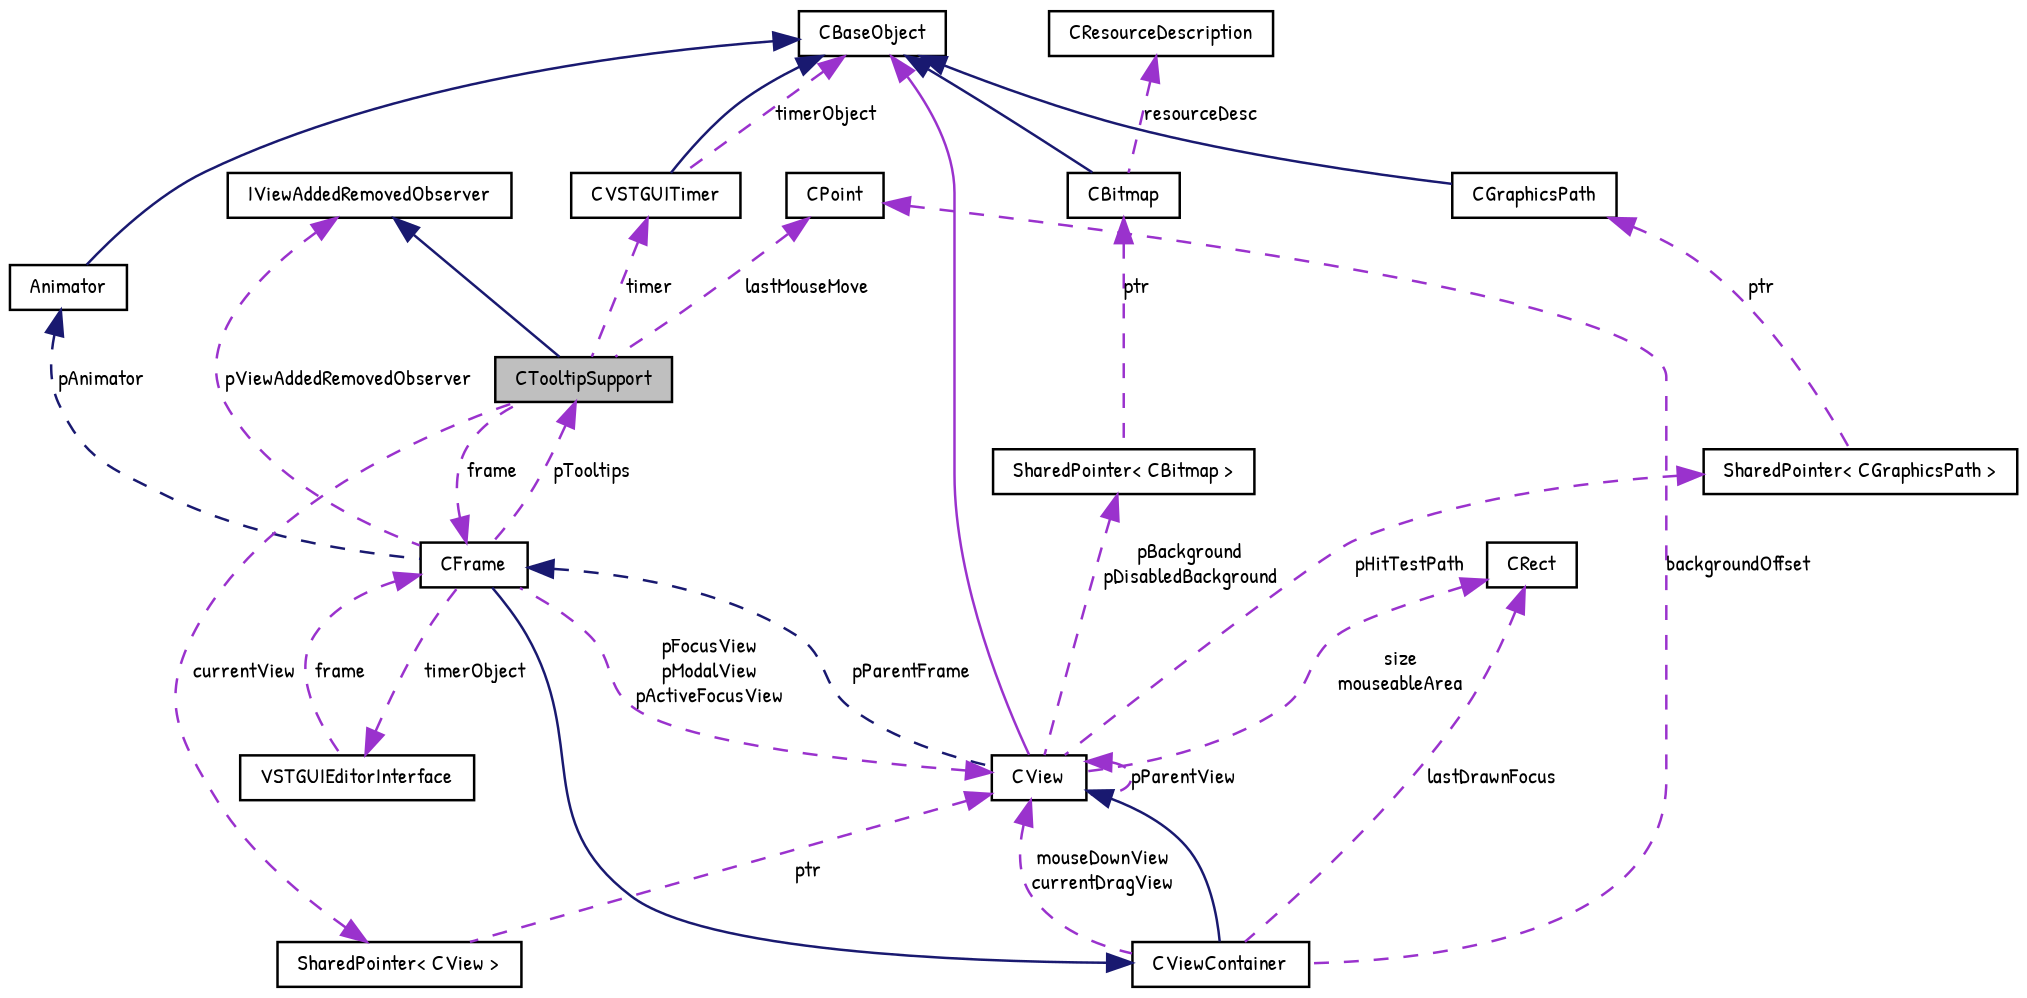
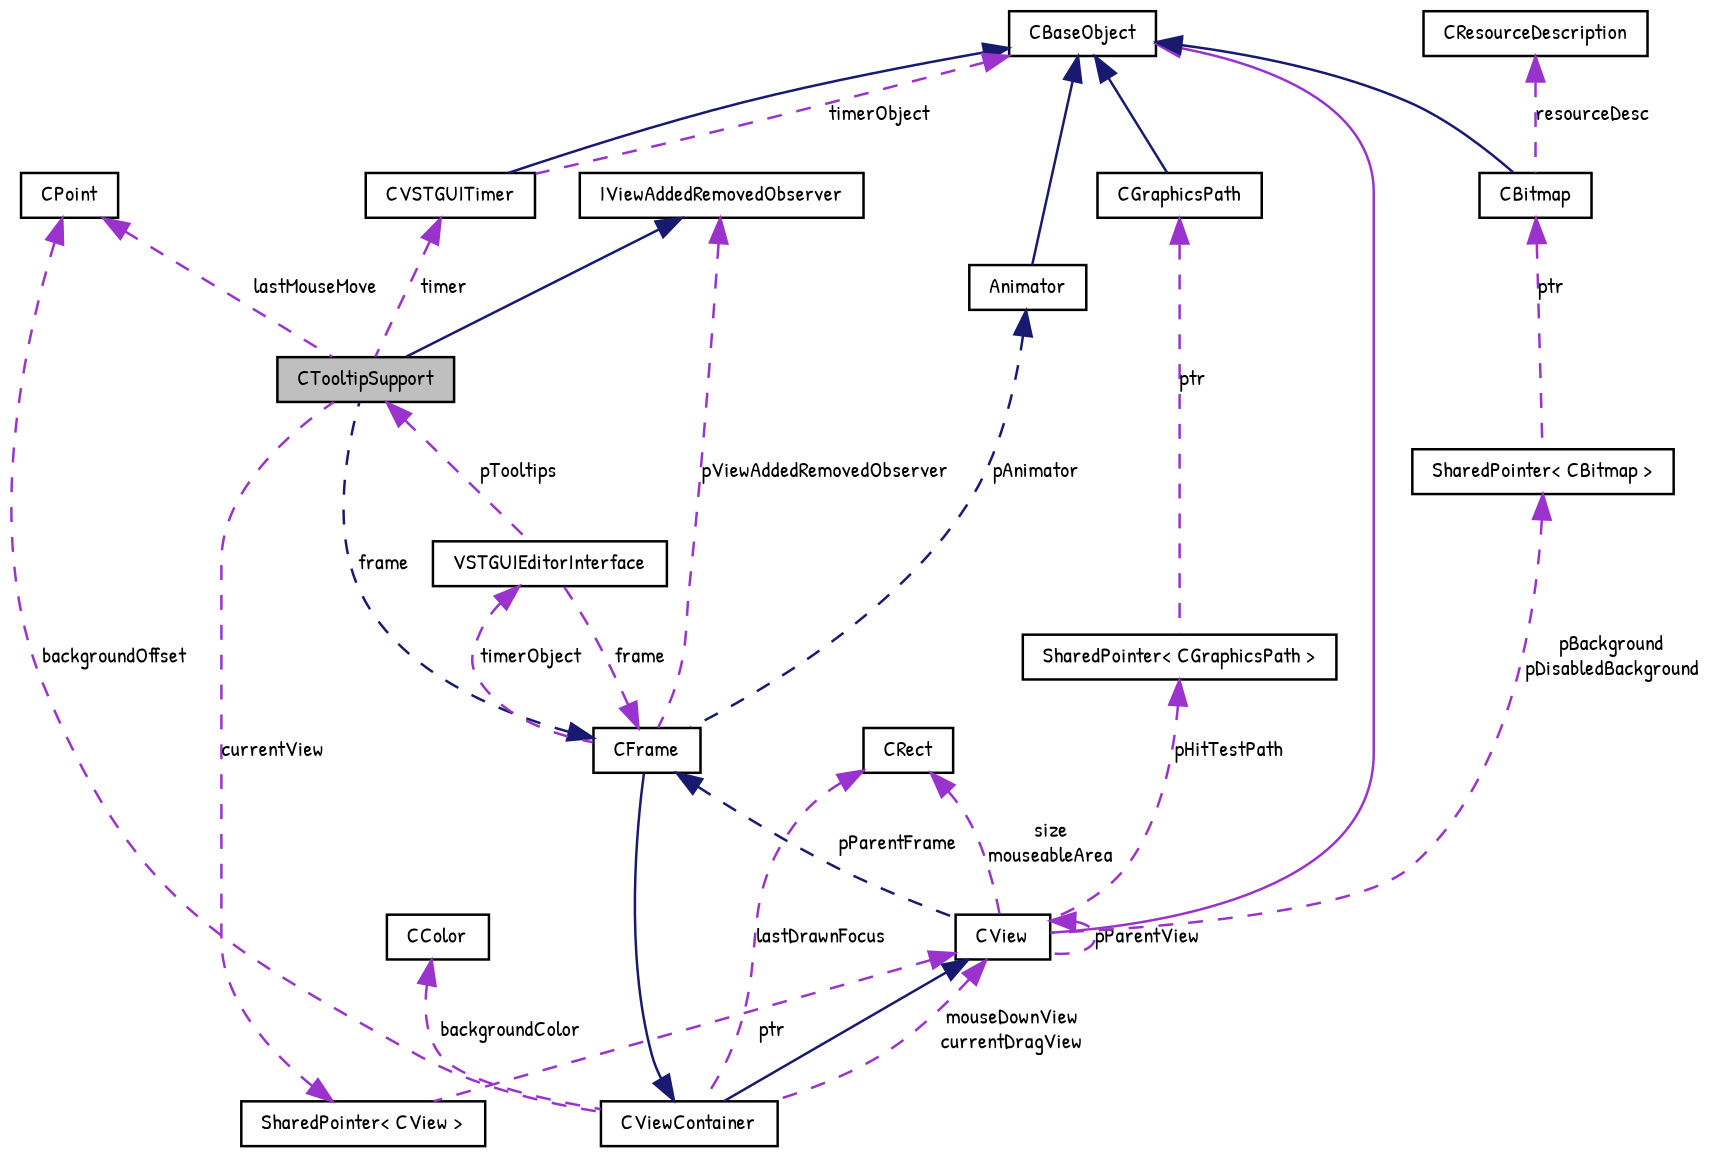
edge "CTooltipSupport" -> "CFrame": color darkorchid3 -> midnightblue
edge "CFrame" -> "CTooltipSupport": now "VSTGUIEditorInterface" -> "CTooltipSupport"
edge "CFrame" -> "CView": removed, label "pFocusView pModalView pActiveFocusView"
node "CColor": added
